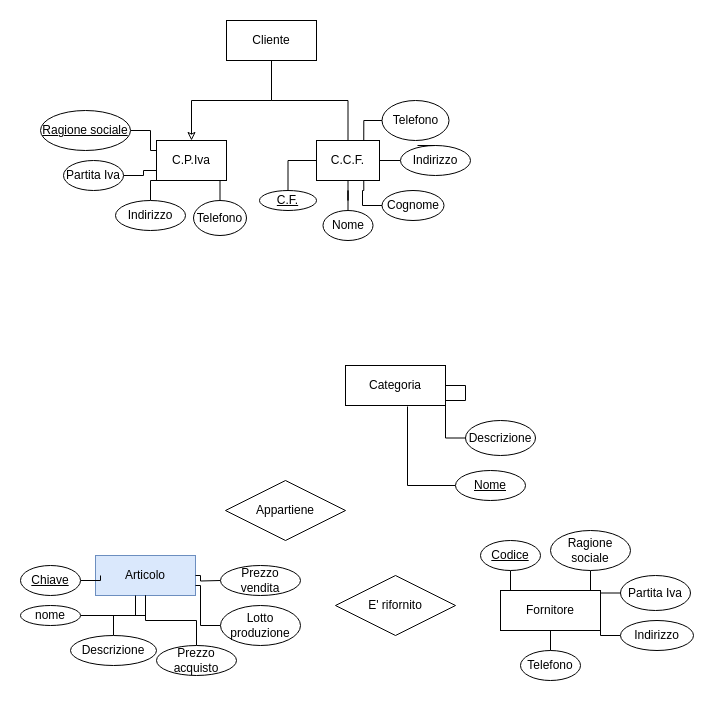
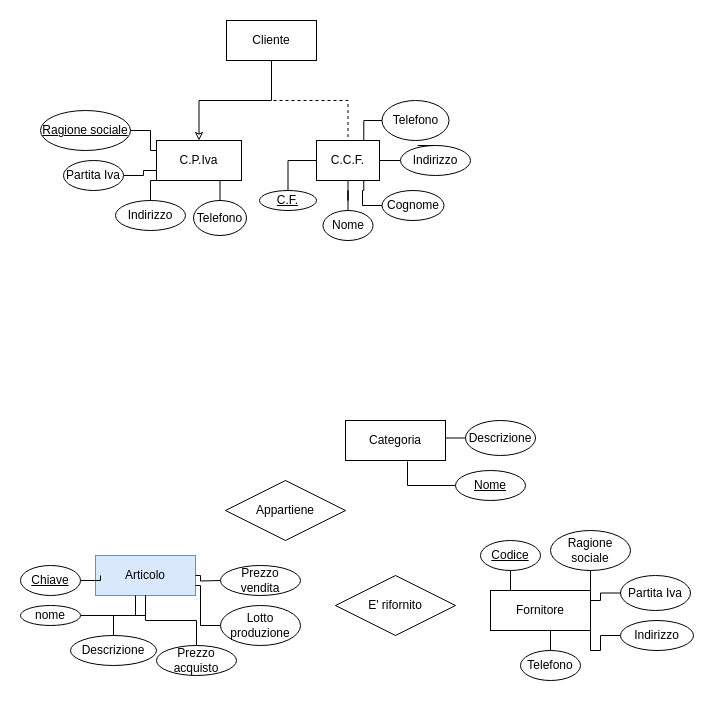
edge "Cliente" -- "C.C.F.": style solid -> dashed
node "C.P.Iva": size 70x40 -> 85x40
node "Categoria": moved (396, 386) -> (396, 441)
node "Fornitore": moved (551, 611) -> (541, 611)
